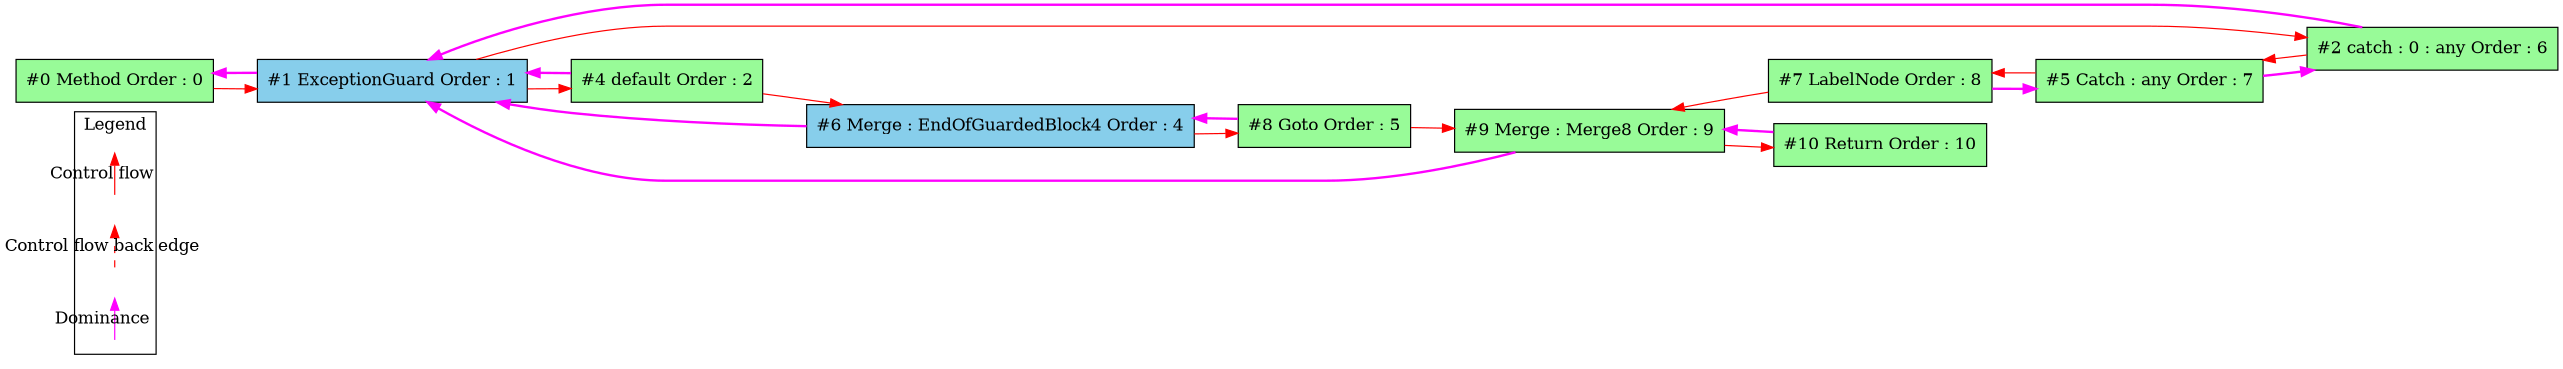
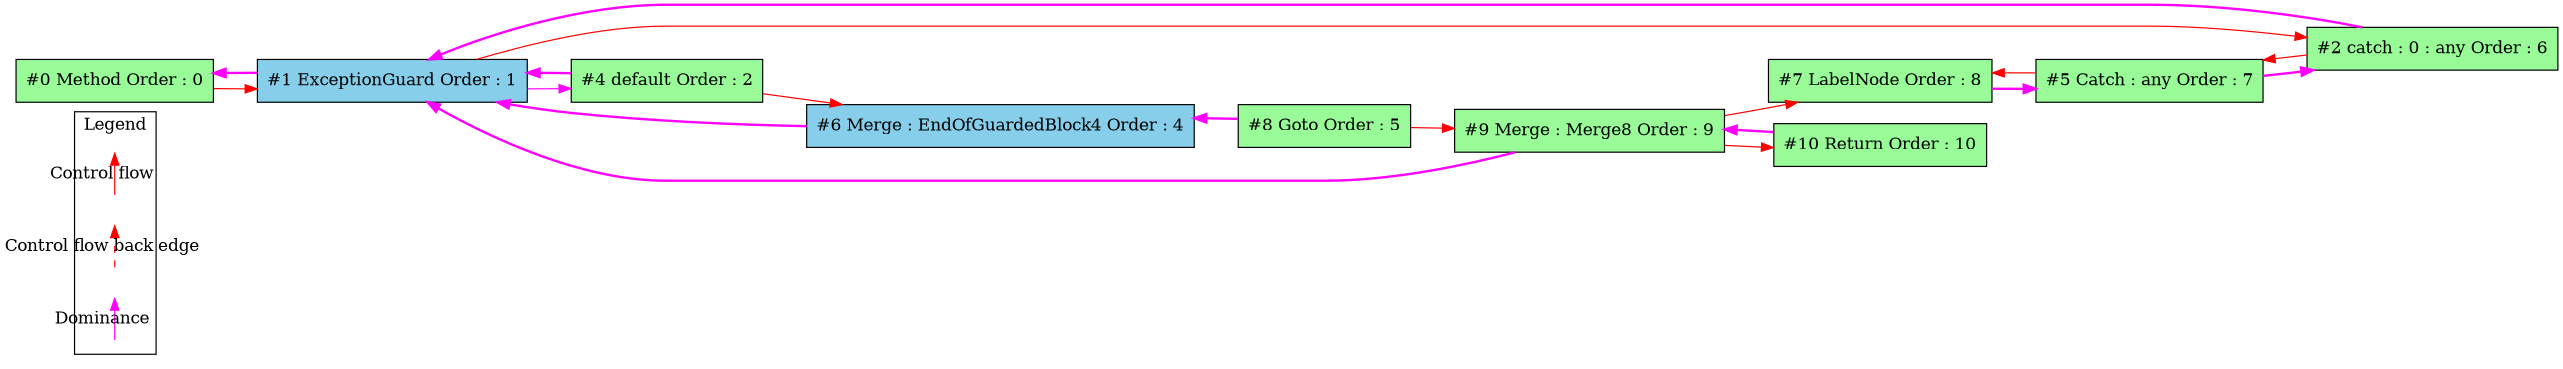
edge "#1 ExceptionGuard Order : 1" -> "#4 default Order : 2": color red -> fuchsia
edge "#7 LabelNode Order : 8" -> "#9 Merge : Merge8 Order : 9": reversed
edge "#6 Merge : EndOfGuardedBlock4 Order : 4" -> "#8 Goto Order : 5": removed
